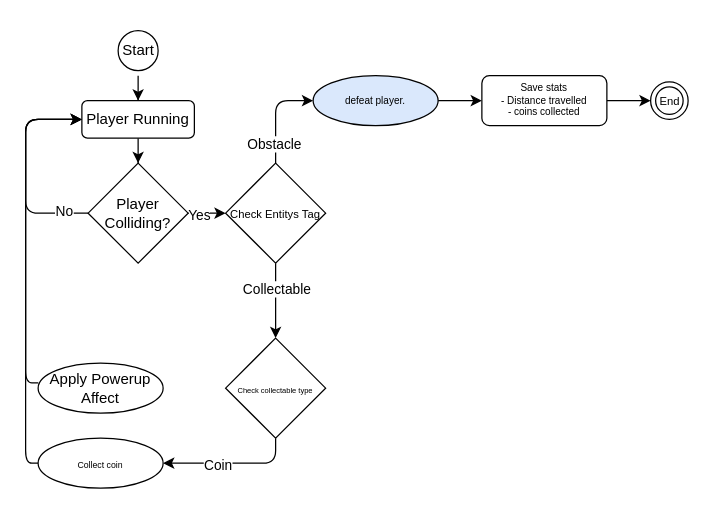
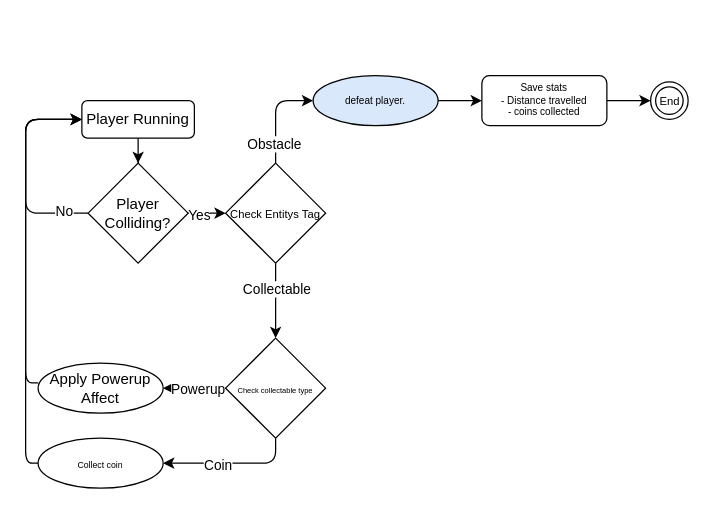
node "Start": removed
edge "Start" -> "Player Running": removed
edge "Check collectable type" -> "Apply Powerup Affect": added, label "Powerup"
